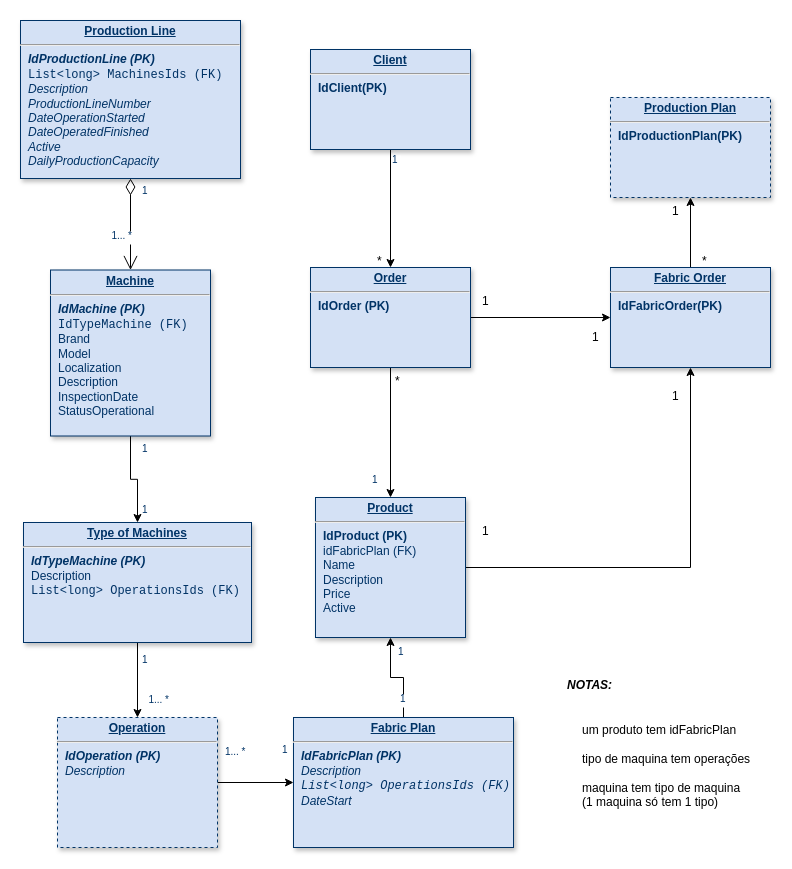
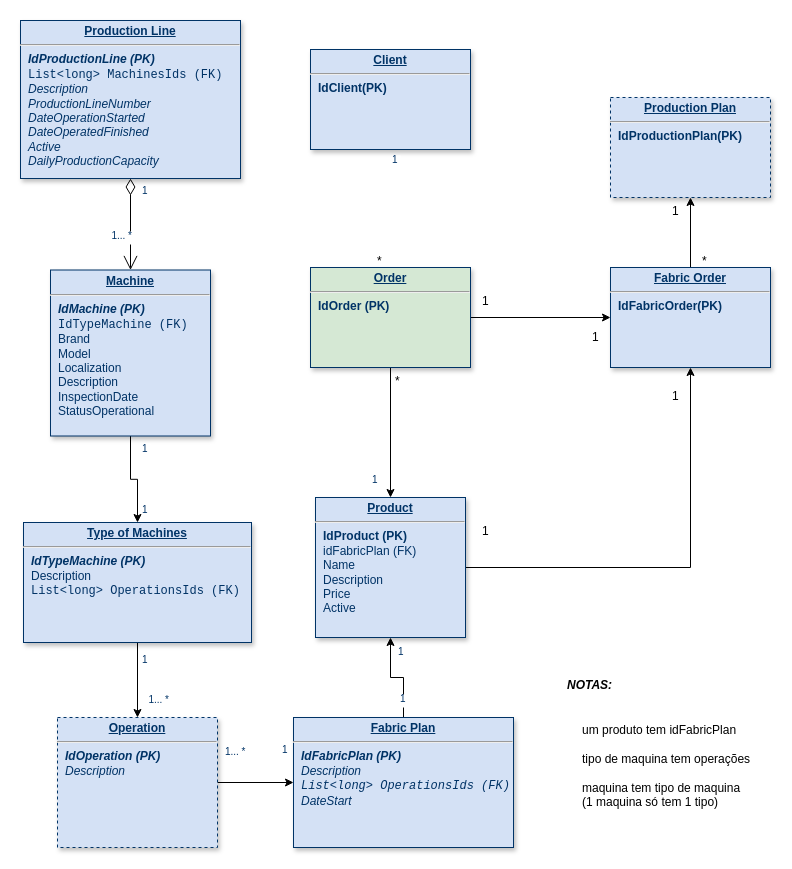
edge "Client IdClient(PK)" -> "Order IdOrder (PK)": removed
node "Order IdOrder (PK)": fillcolor #d4e1f5 -> #d5e8d4
